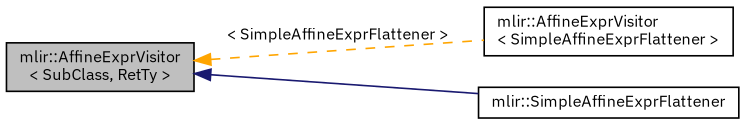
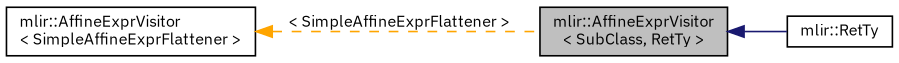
edge "mlir::AffineExprVisitor < SimpleAffineExprFlattener >" -> "mlir::AffineExprVisitor < SubClass, RetTy >": reversed
node "mlir::SimpleAffineExprFlattener": label "mlir::SimpleAffineExprFlattener" -> "mlir::RetTy"
